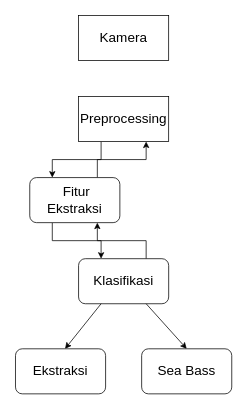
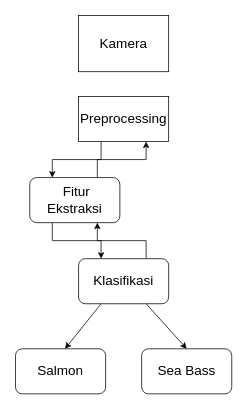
node "Kamera": size 90x45 -> 90x56
node "Ekstraksi": label "Ekstraksi" -> "Salmon"
